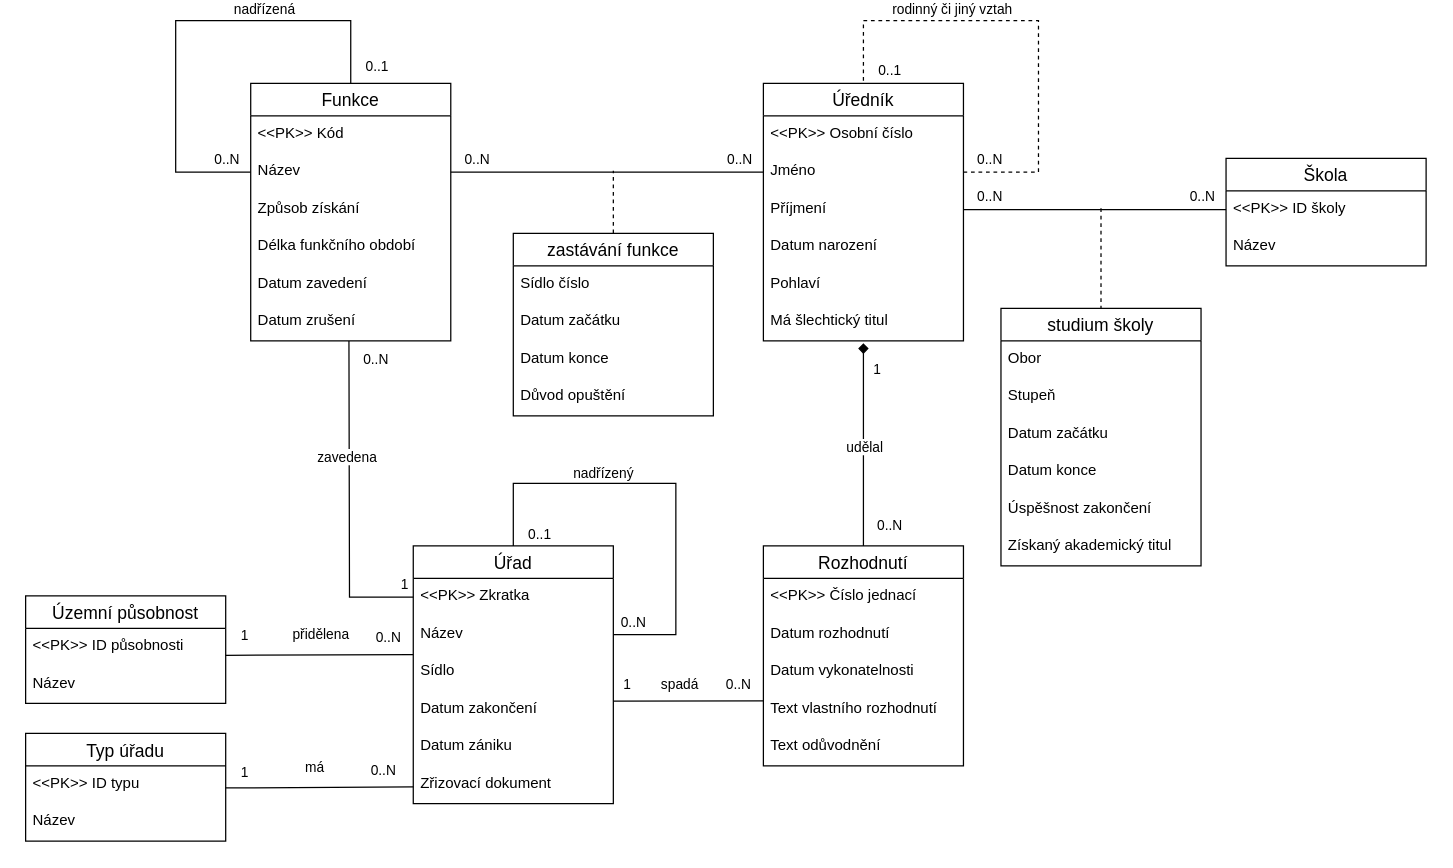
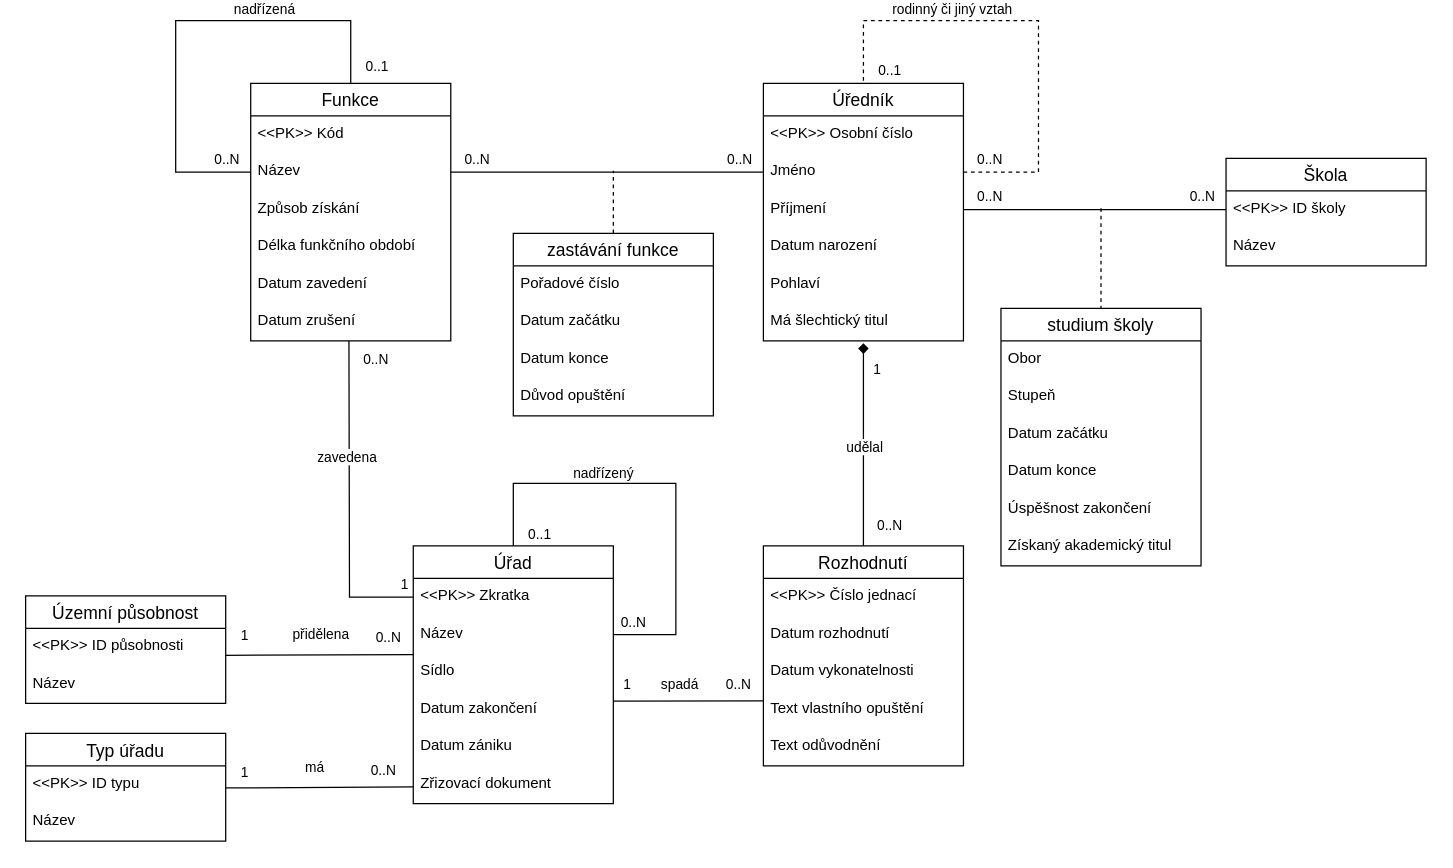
node "Sídlo číslo": label "Sídlo číslo" -> "Pořadové číslo"
node "Text vlastního rozhodnutí": label "Text vlastního rozhodnutí" -> "Text vlastního opuštění"
